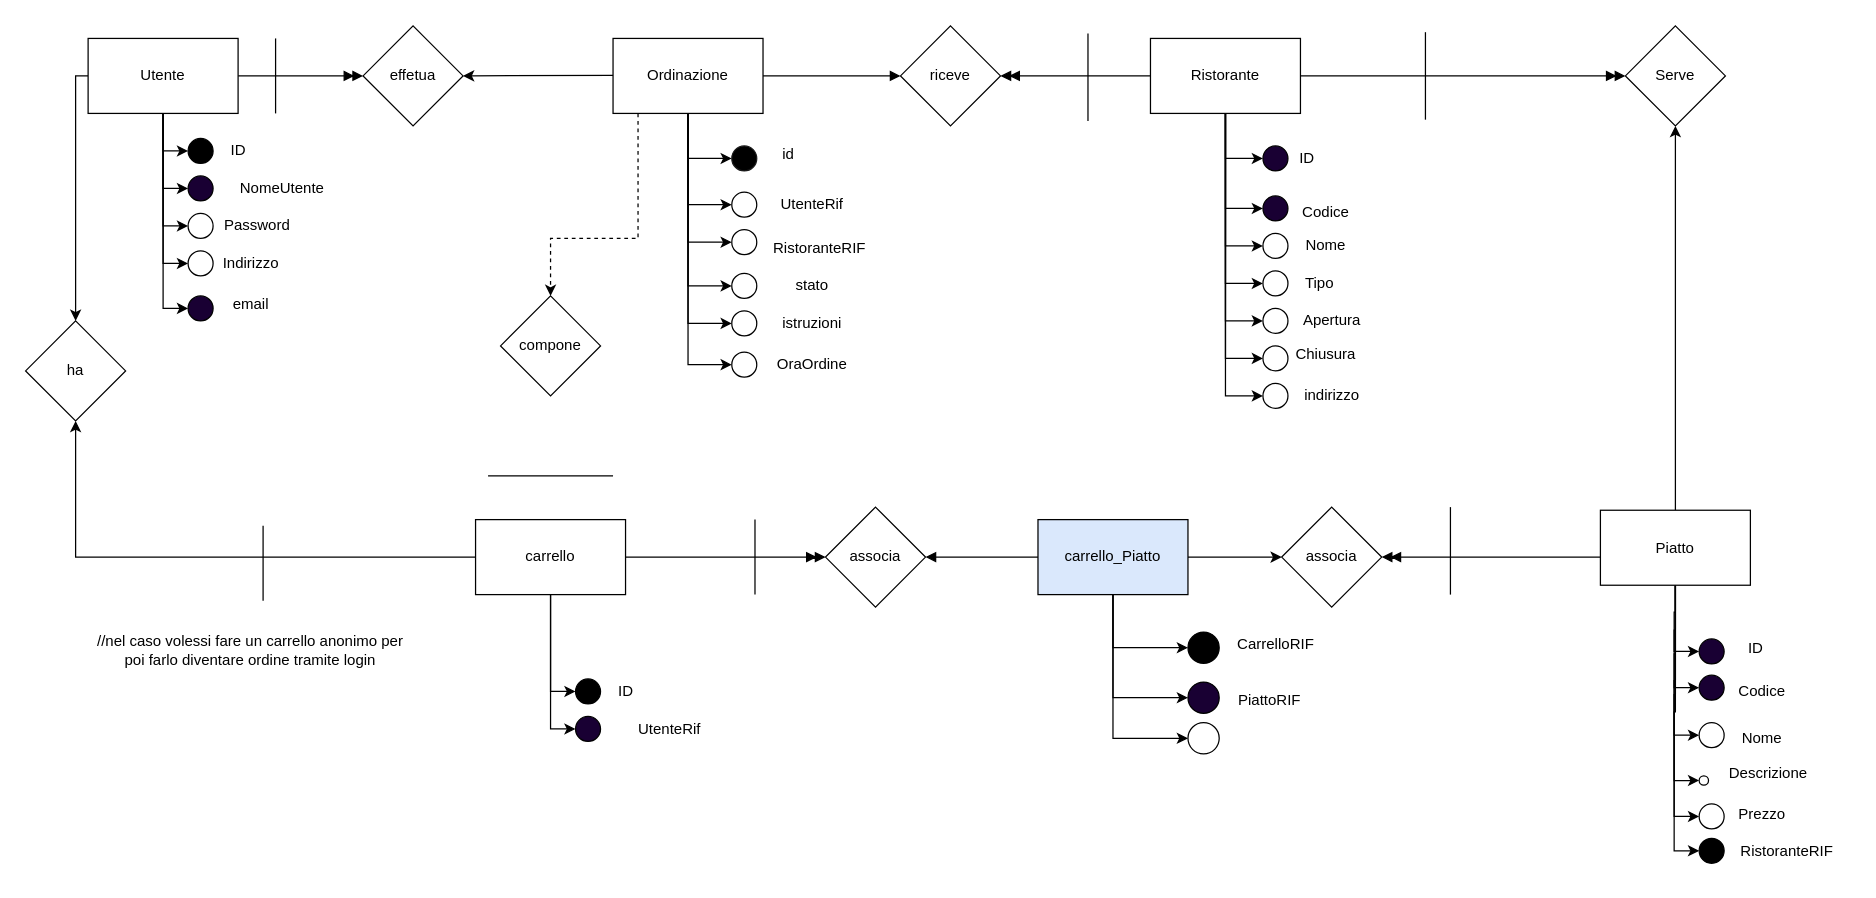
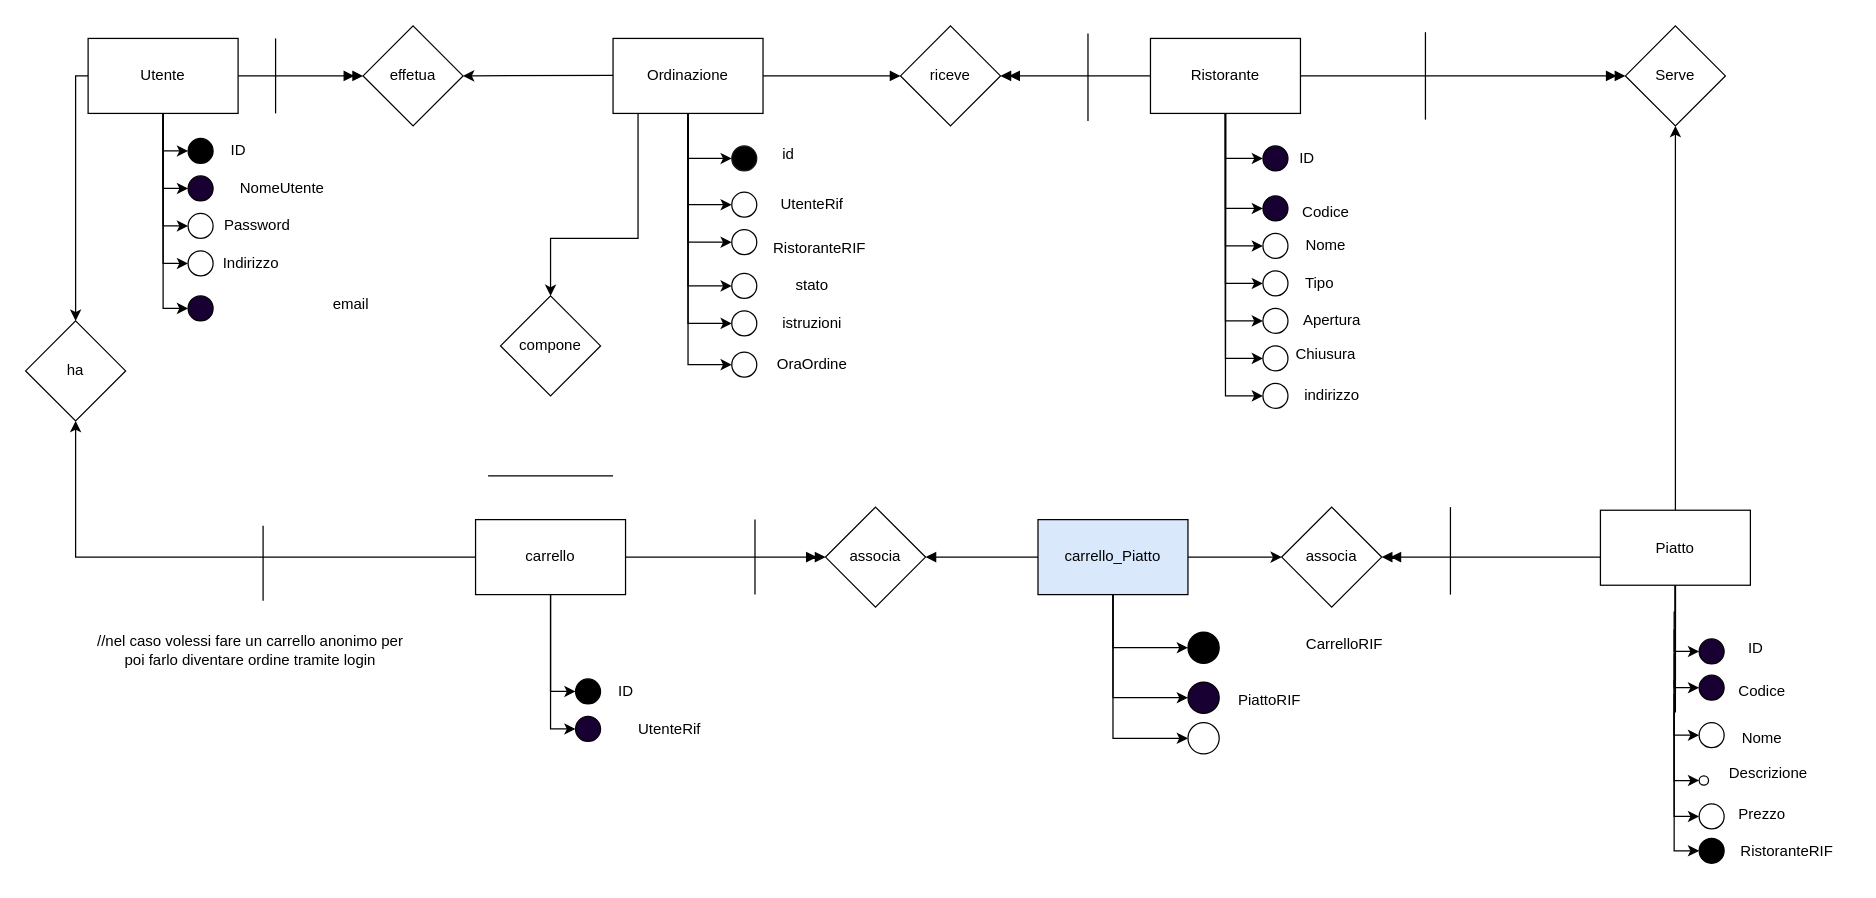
edge "Ordinazione" -> "compone": style dashed -> solid
node "email": moved (251, 304) -> (351, 304)
node "CarrelloRIF": moved (1276, 644) -> (1344, 644)
